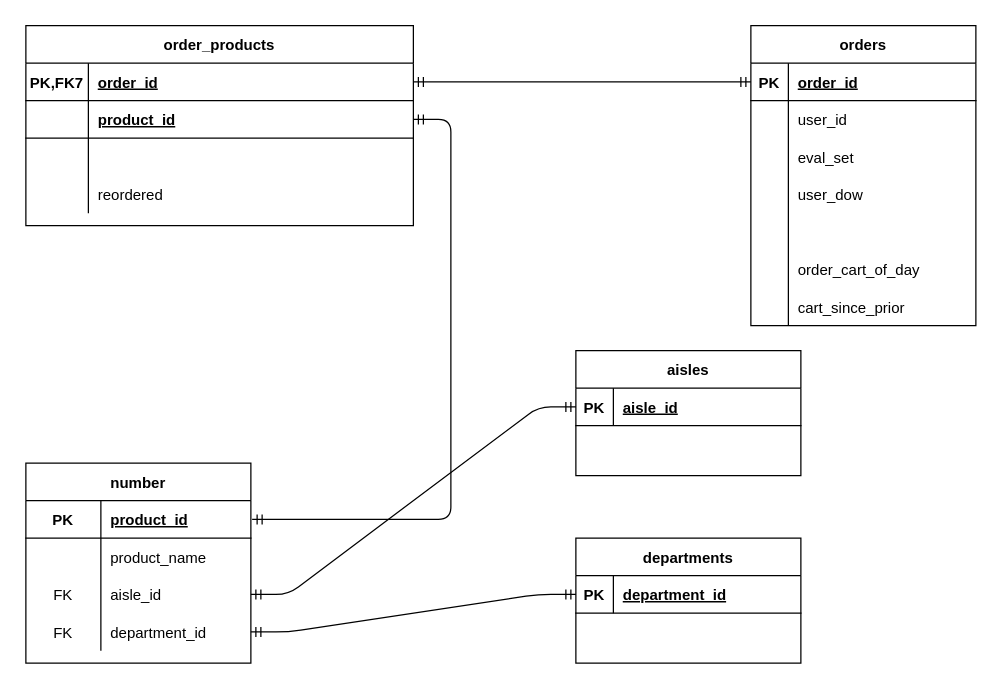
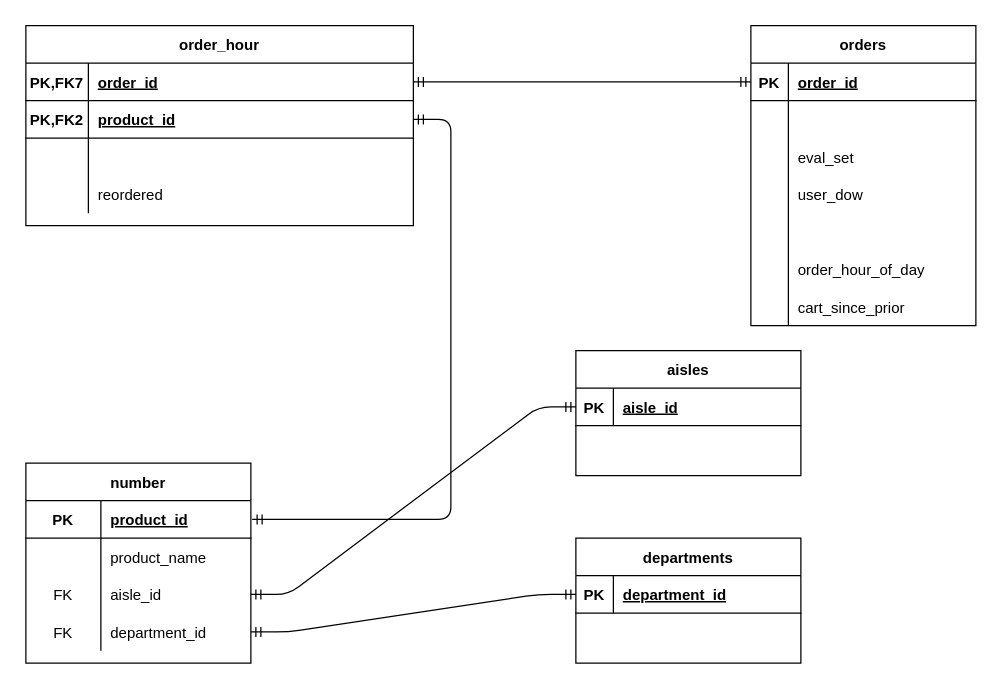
node "order_products": label "order_products" -> "order_hour"
node "PK,FK2": added
node "user_id": removed
node "order_cart_of_day": label "order_cart_of_day" -> "order_hour_of_day"
